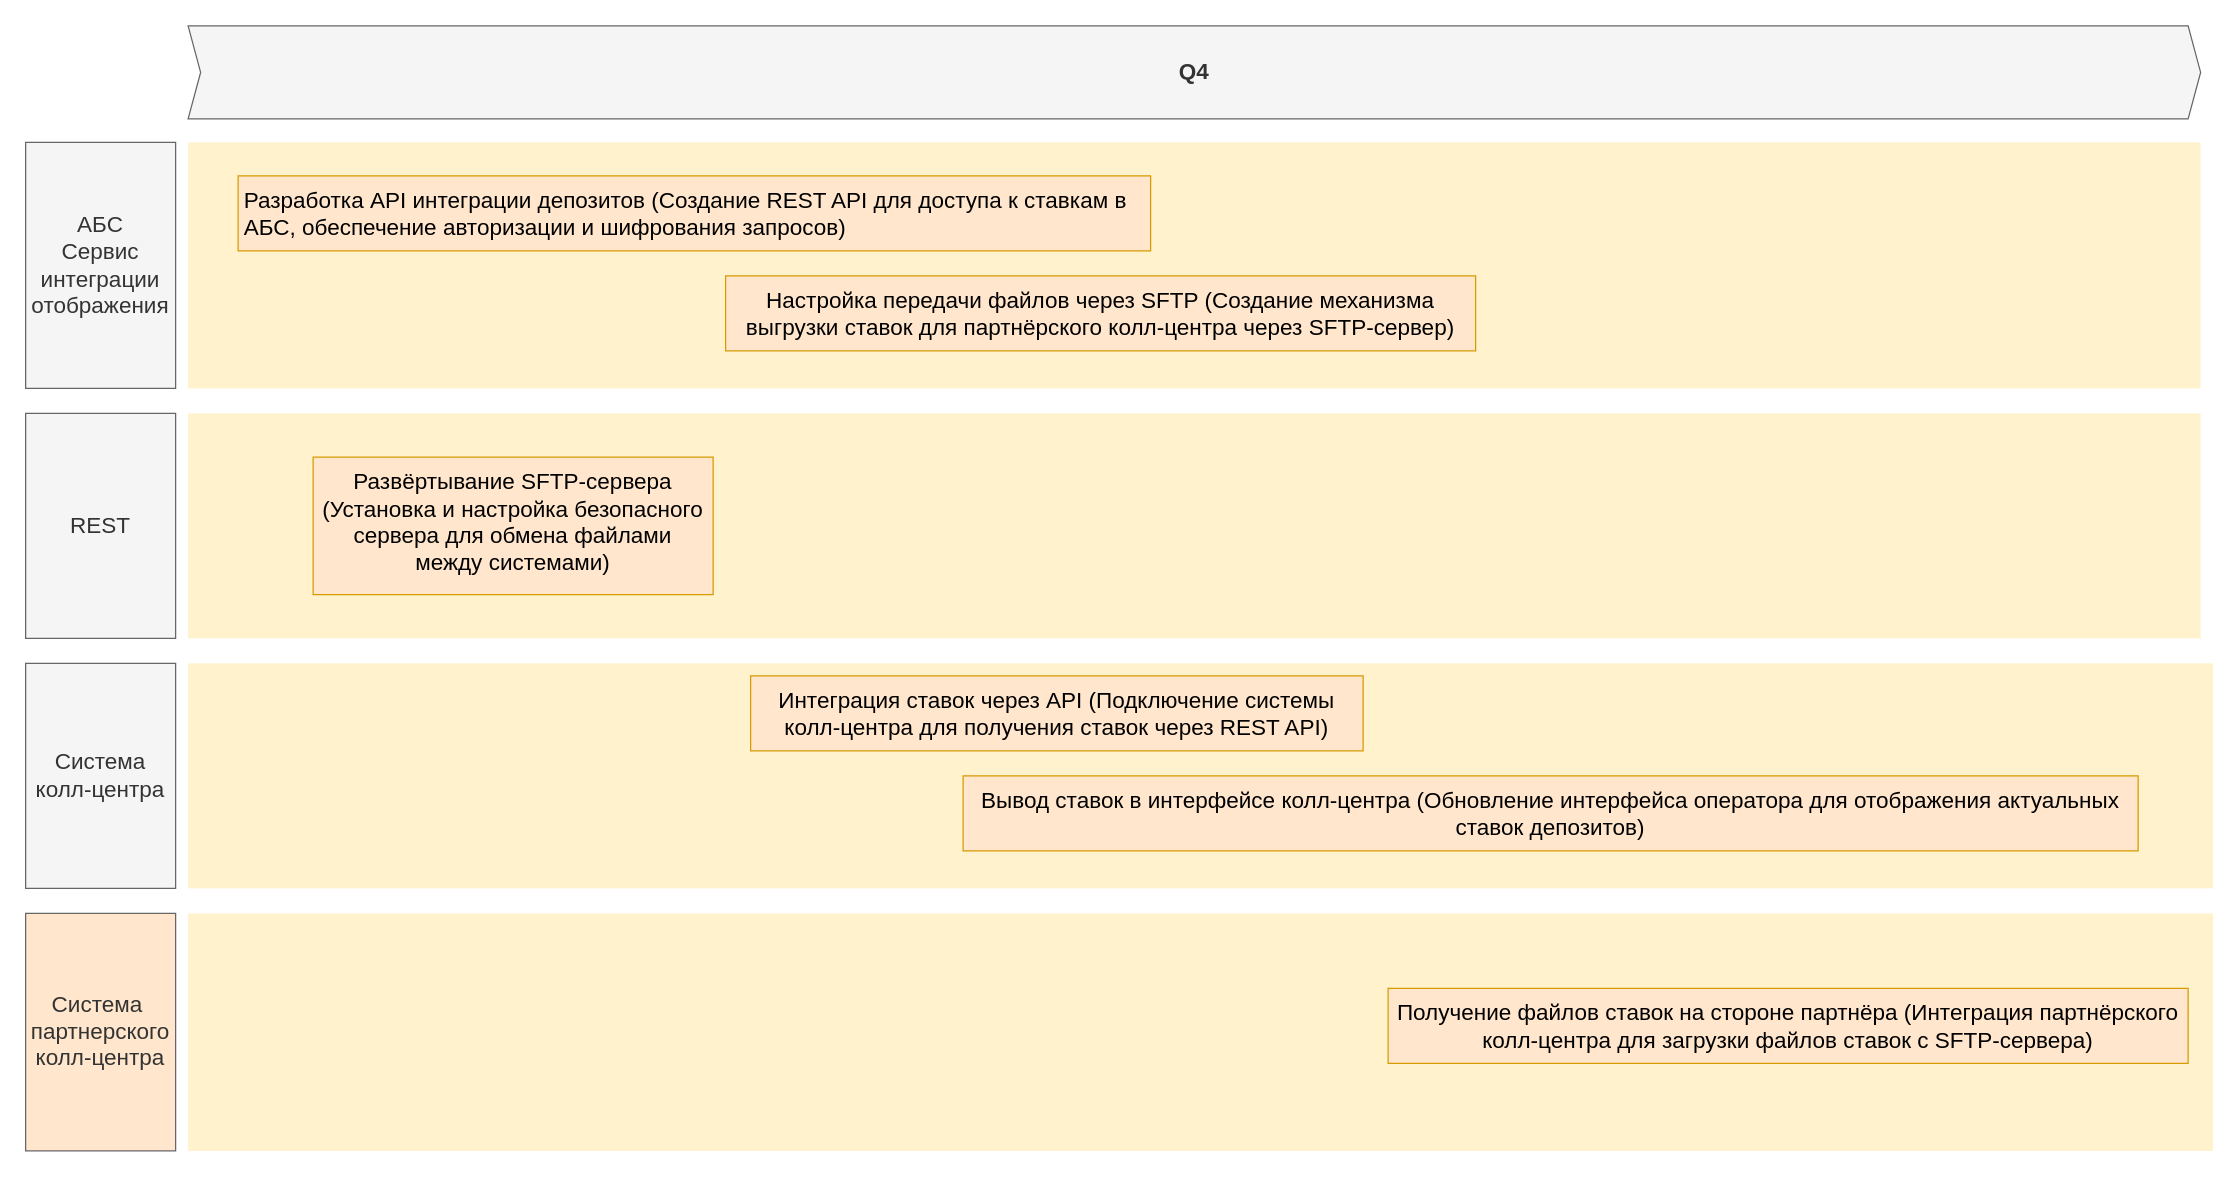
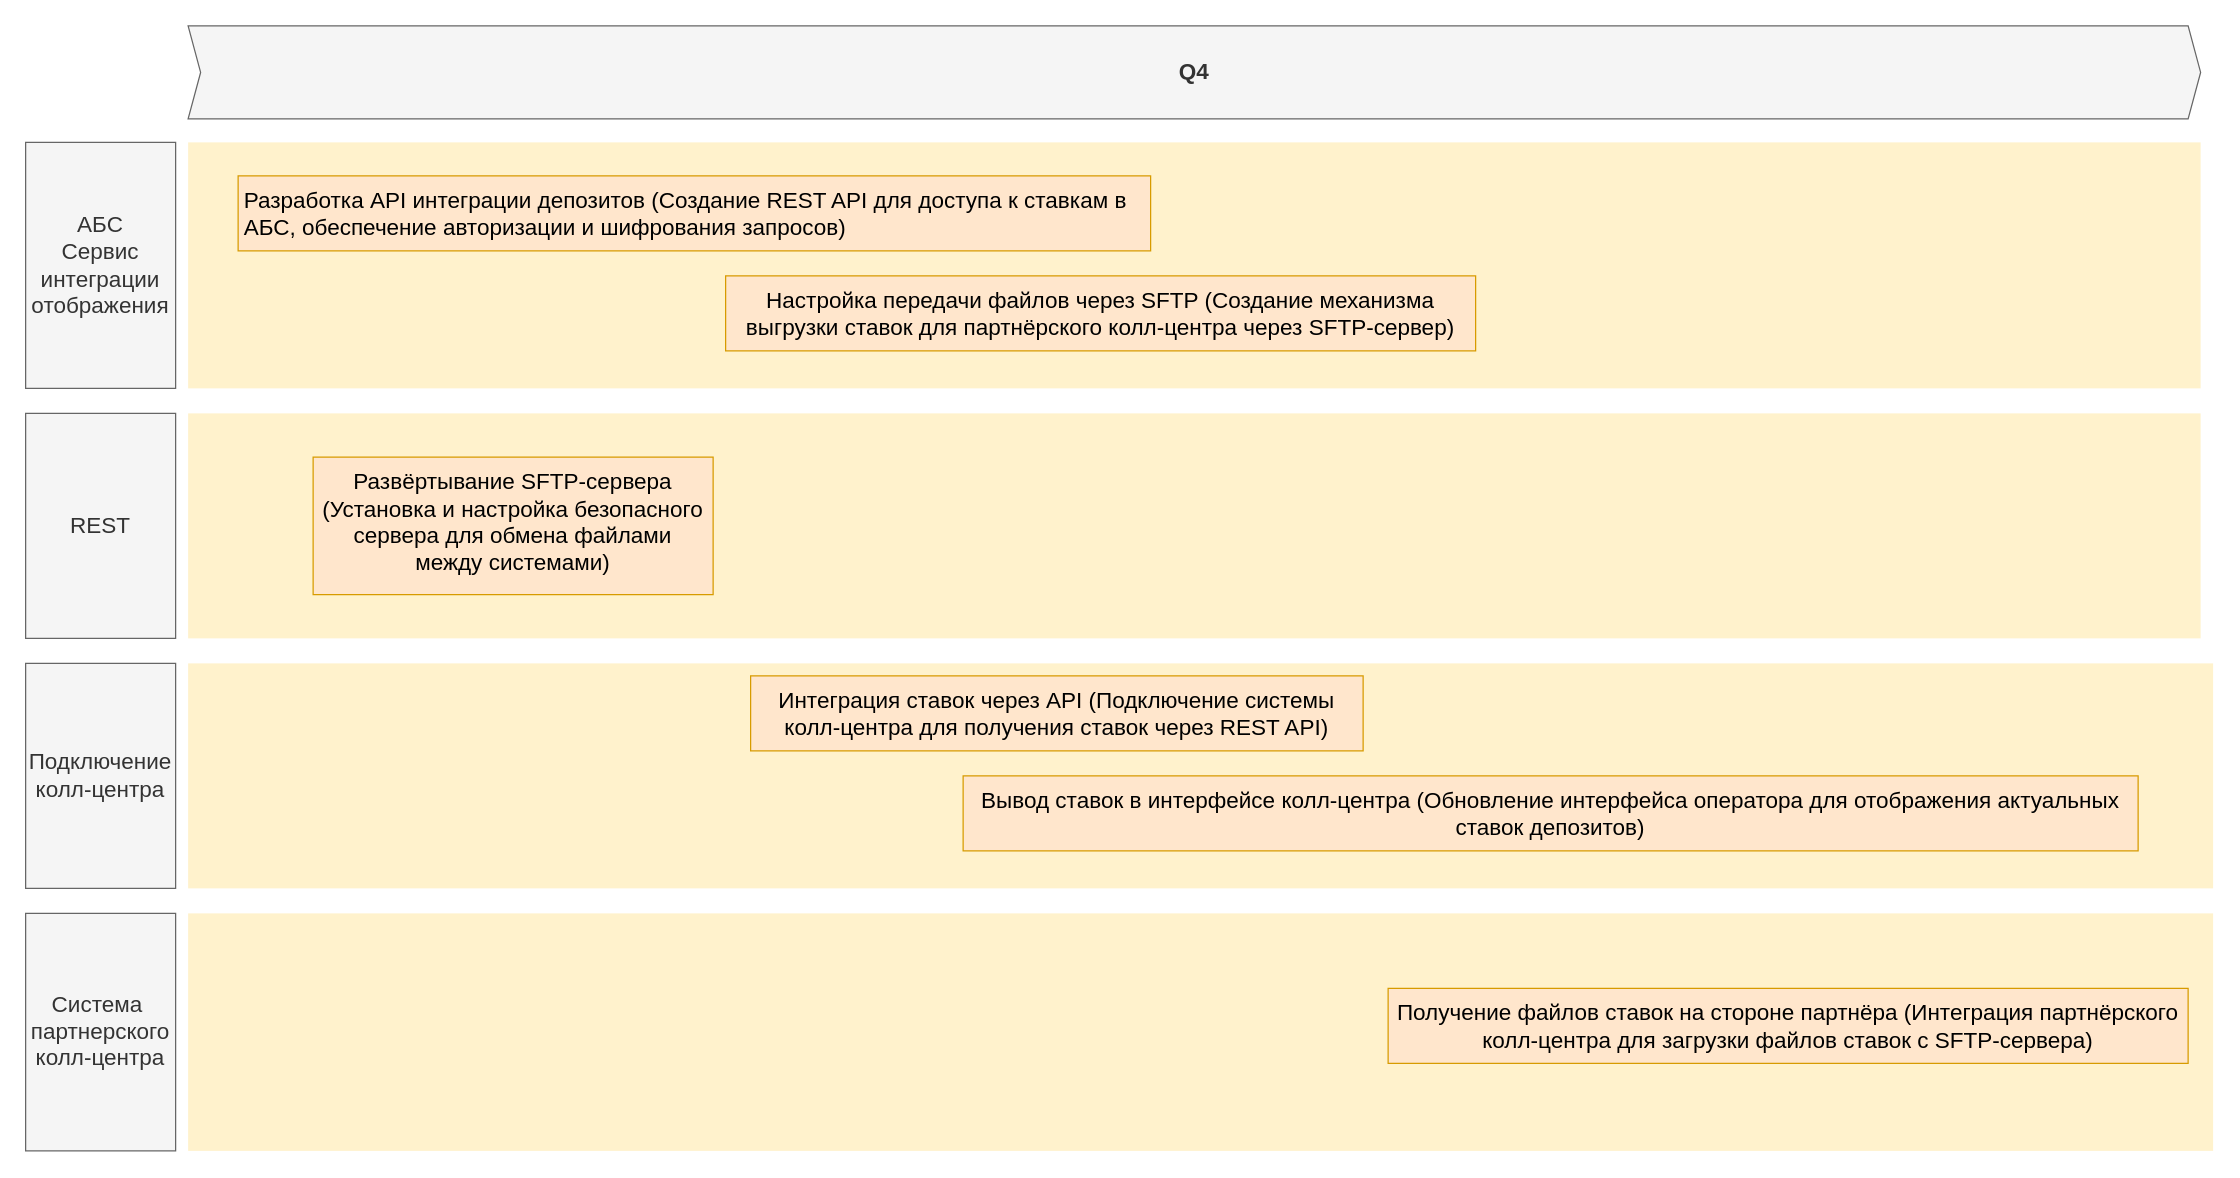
node "Система колл-центра": label "Система колл-центра" -> "Подключение колл-центра"
node "Система партнерского колл-центра": fillcolor #ffe6cc -> #f5f5f5
